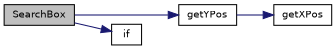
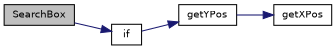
edge "SearchBox" -> "getYPos": now "if" -> "getYPos"
